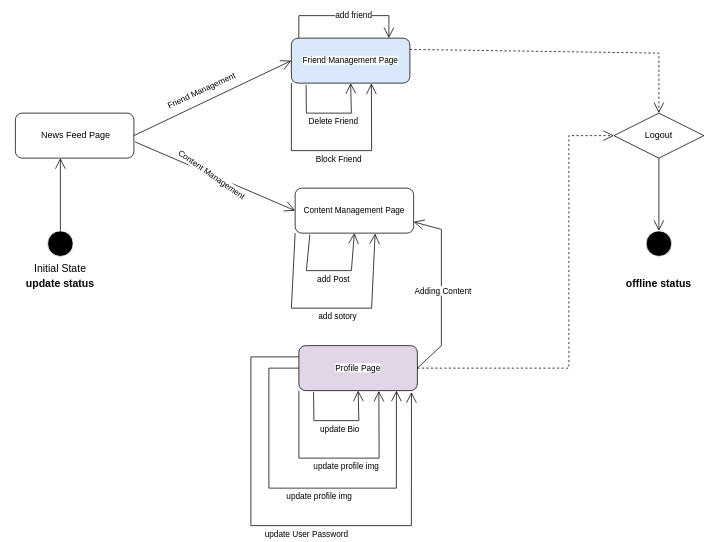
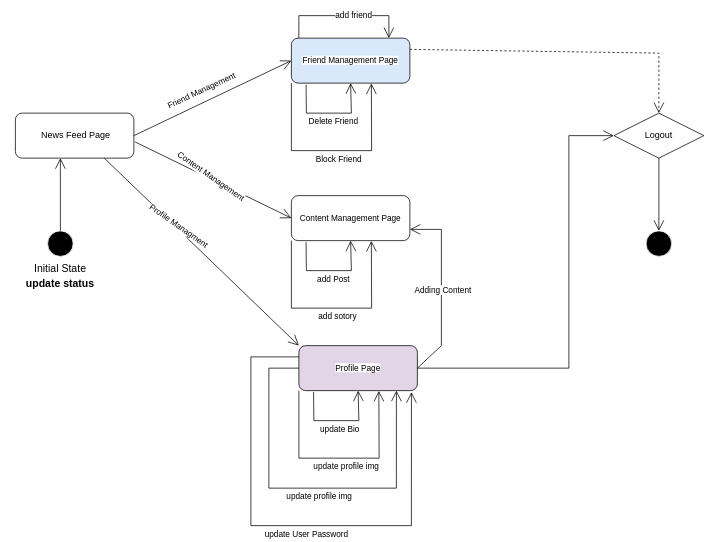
node "Content Management Page": moved (354, 210) -> (351, 218)
edge "News Feed Page" -> "Profile Page": added, label "Profile Managment"
node "offline status": removed
edge "Profile Page" -> "Logout": style dashed -> solid
